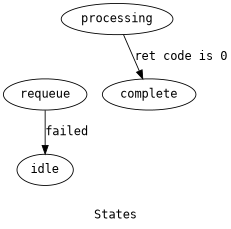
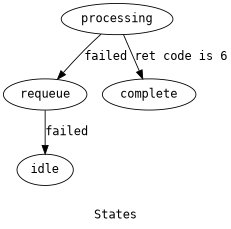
edge "processing" -> "requeue": added, label "failed"
edge "processing" -> "complete": label "ret code is 0" -> "ret code is 6"
